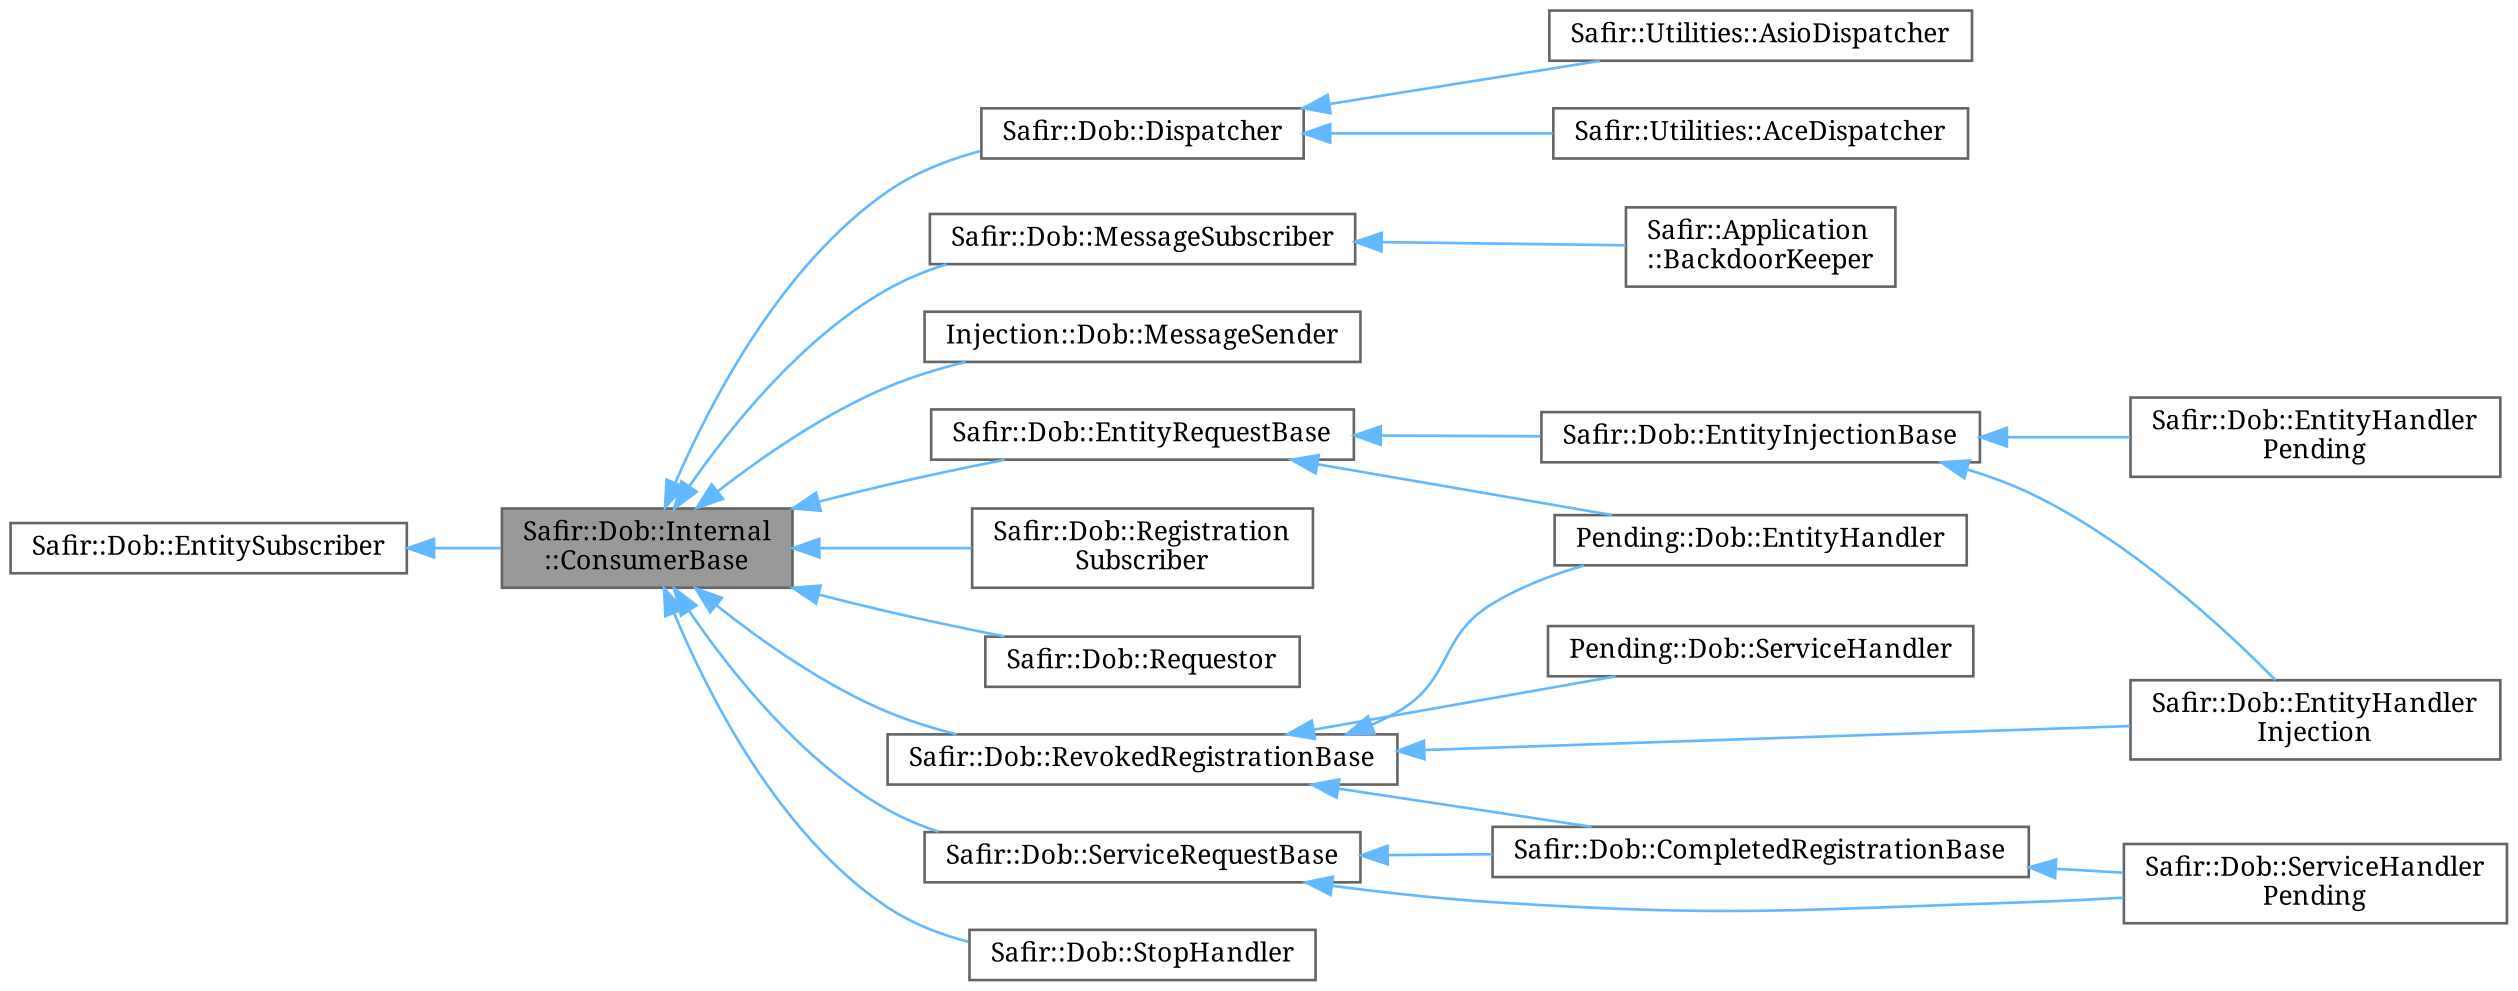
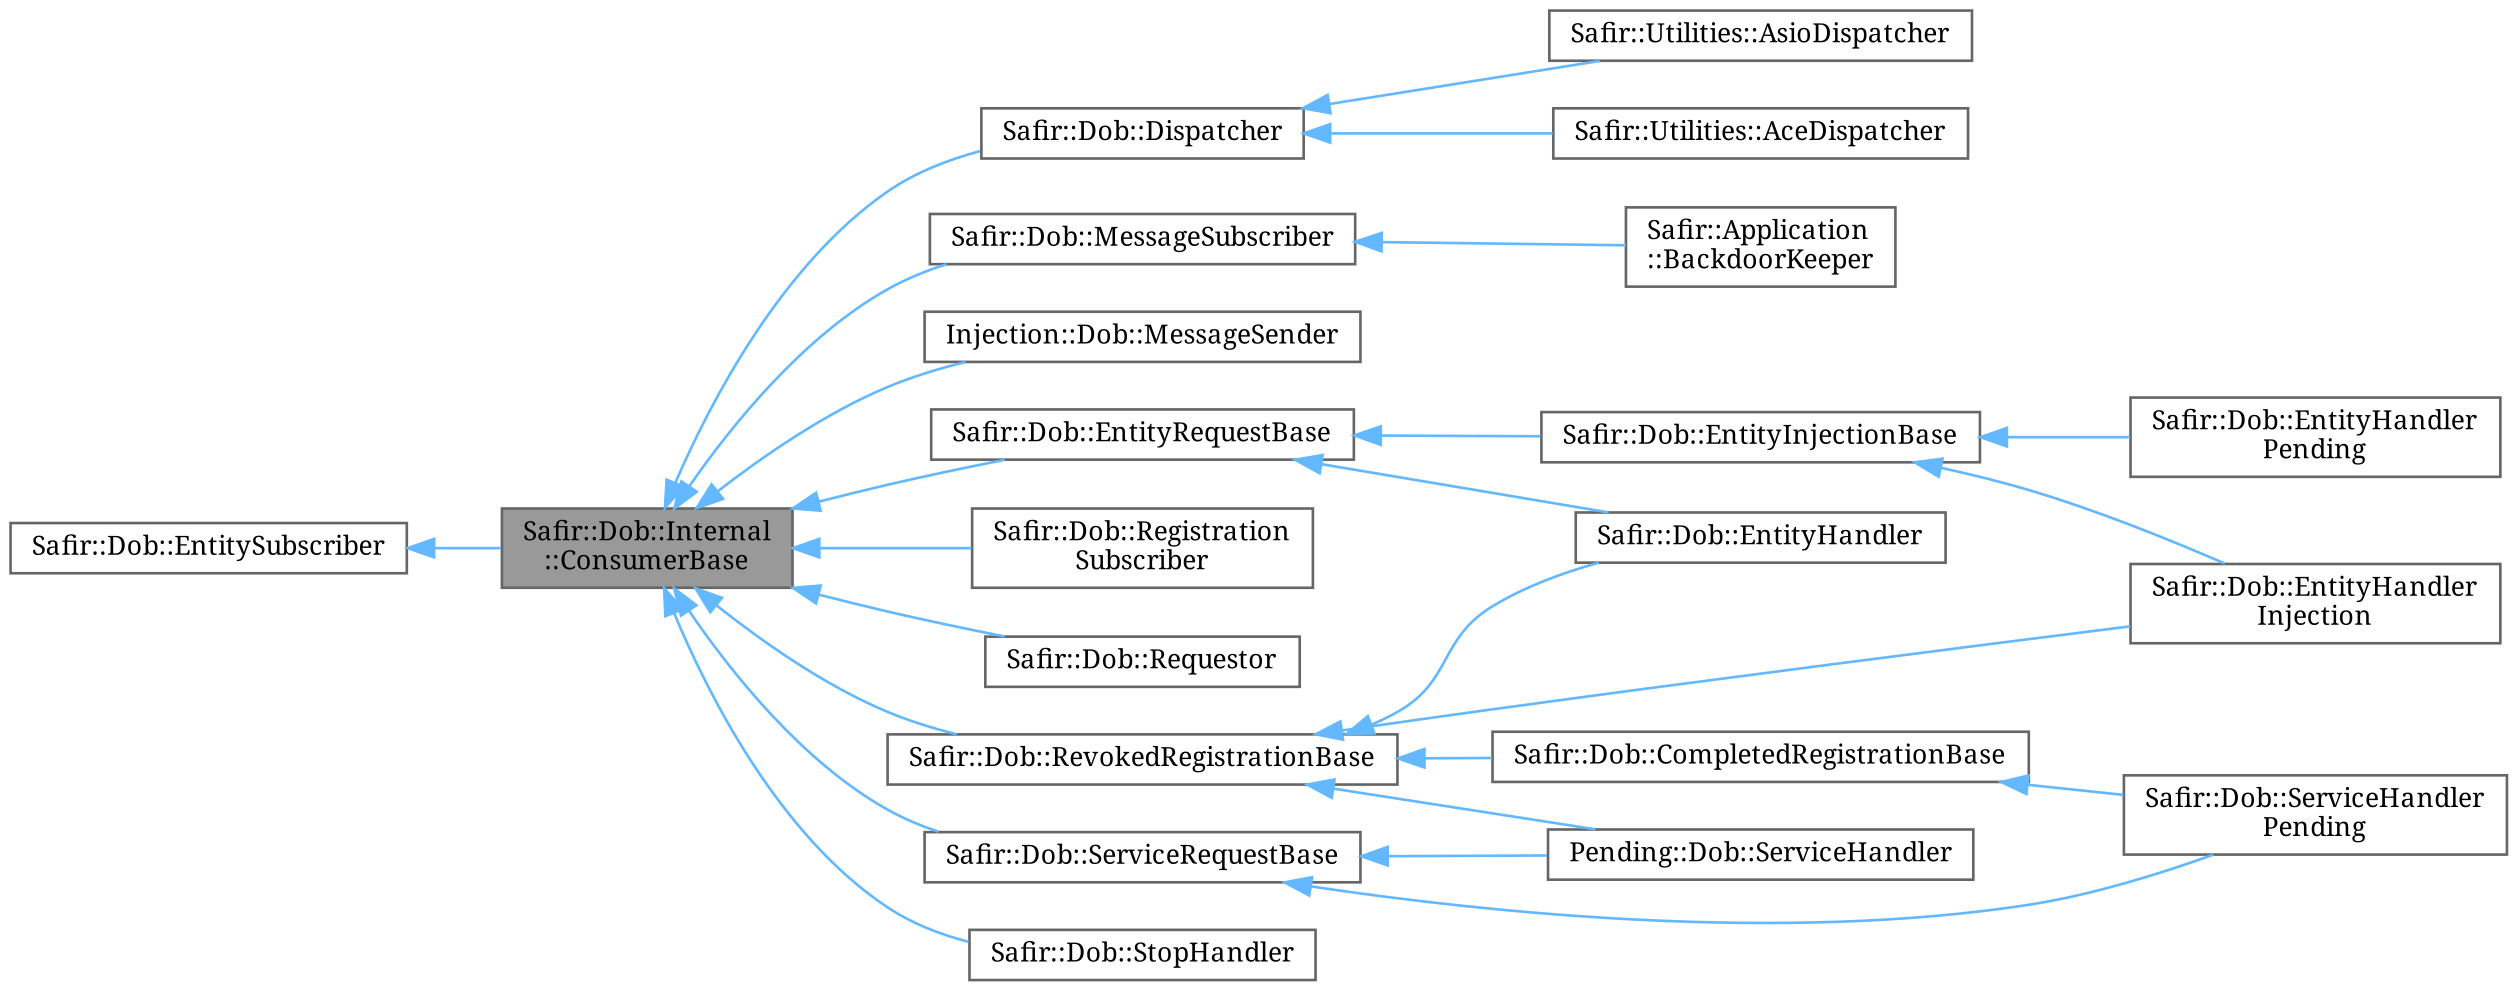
node "Pending::Dob::EntityHandler": label "Pending::Dob::EntityHandler" -> "Safir::Dob::EntityHandler"
edge "Safir::Dob::CompletedRegistrationBase" -> "Safir::Dob::ServiceRequestBase": now "Pending::Dob::ServiceHandler" -> "Safir::Dob::ServiceRequestBase"
